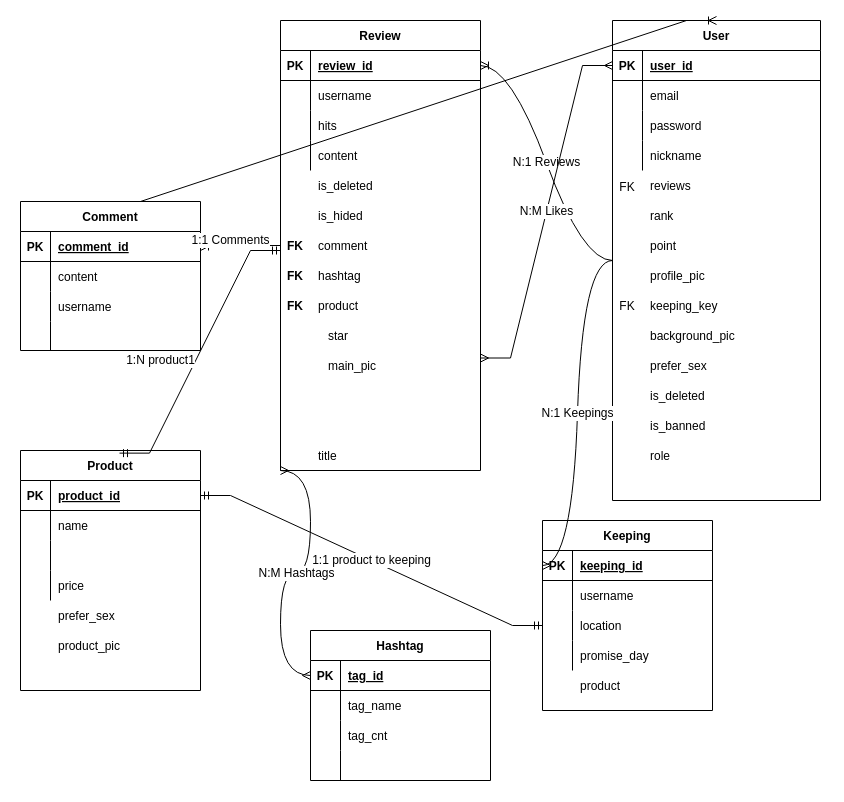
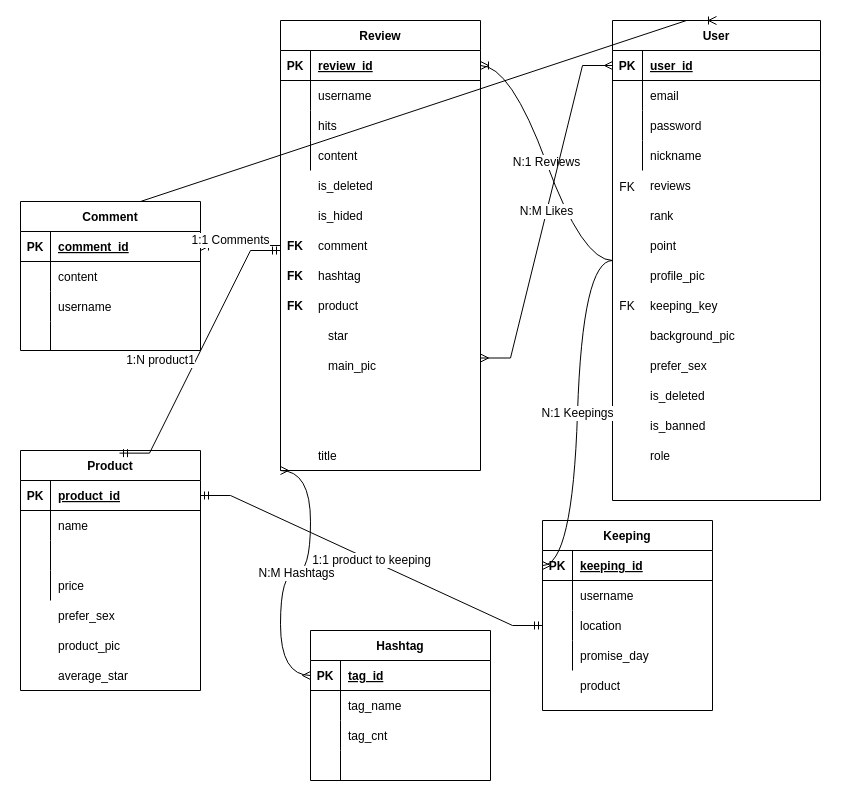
node "average_star": added
